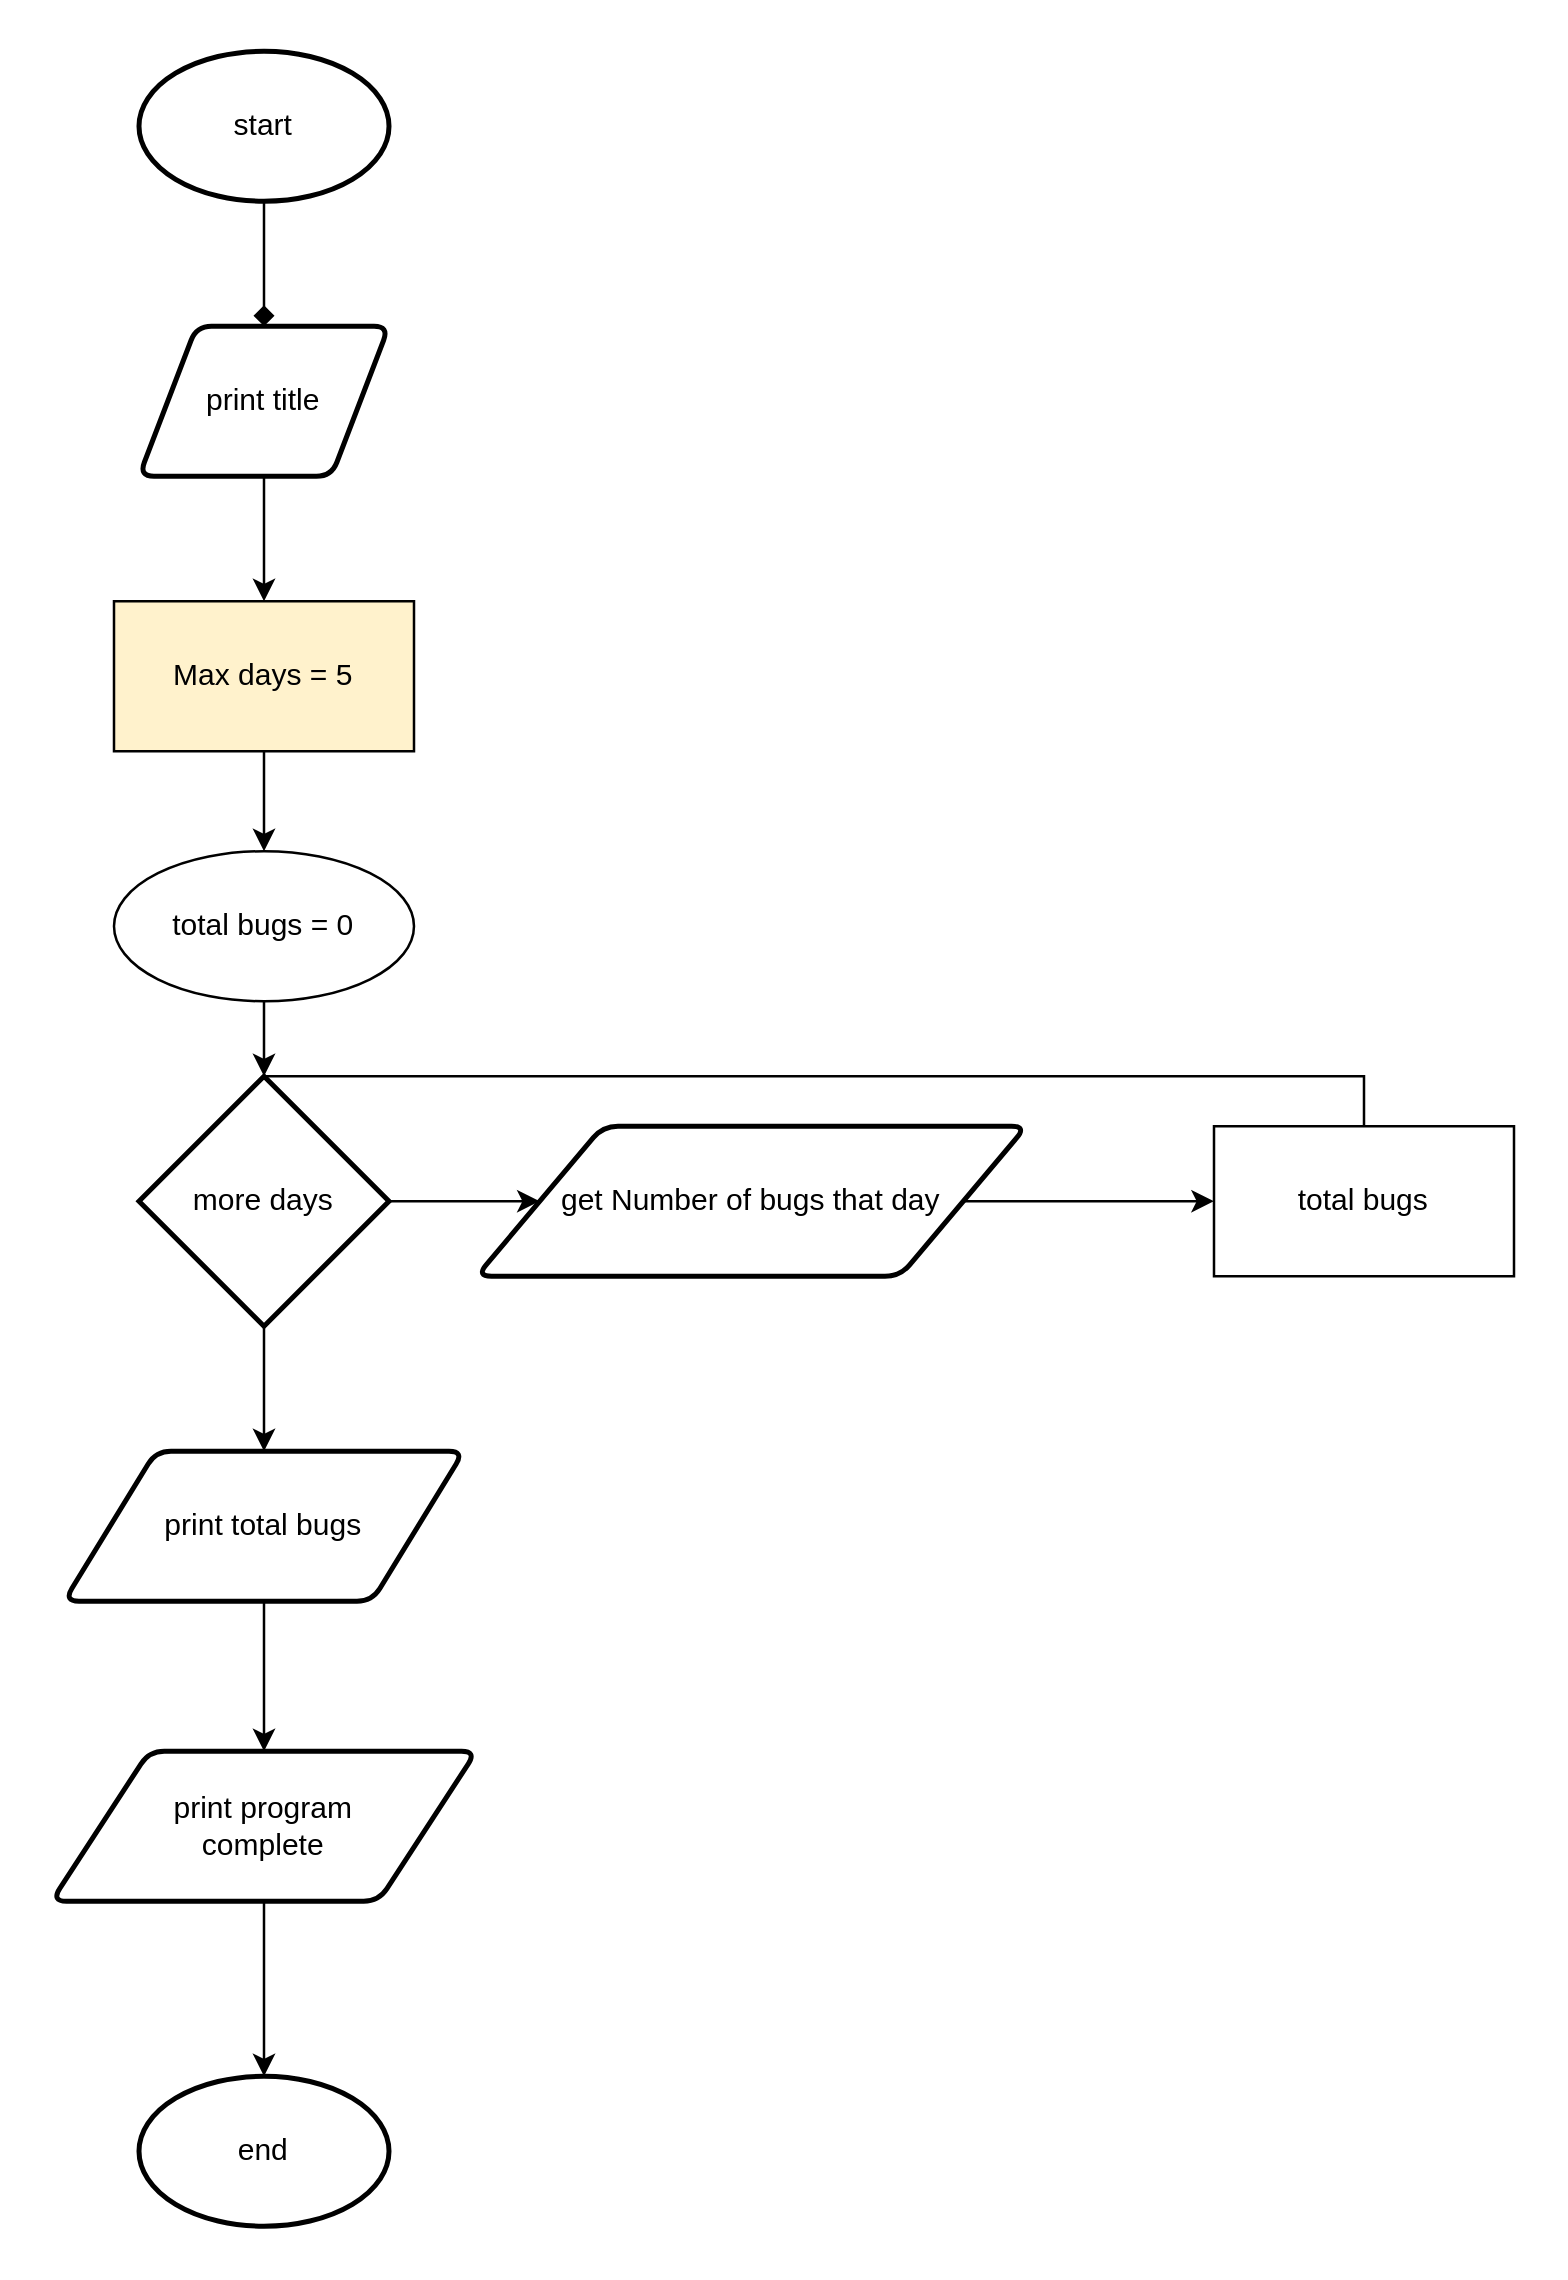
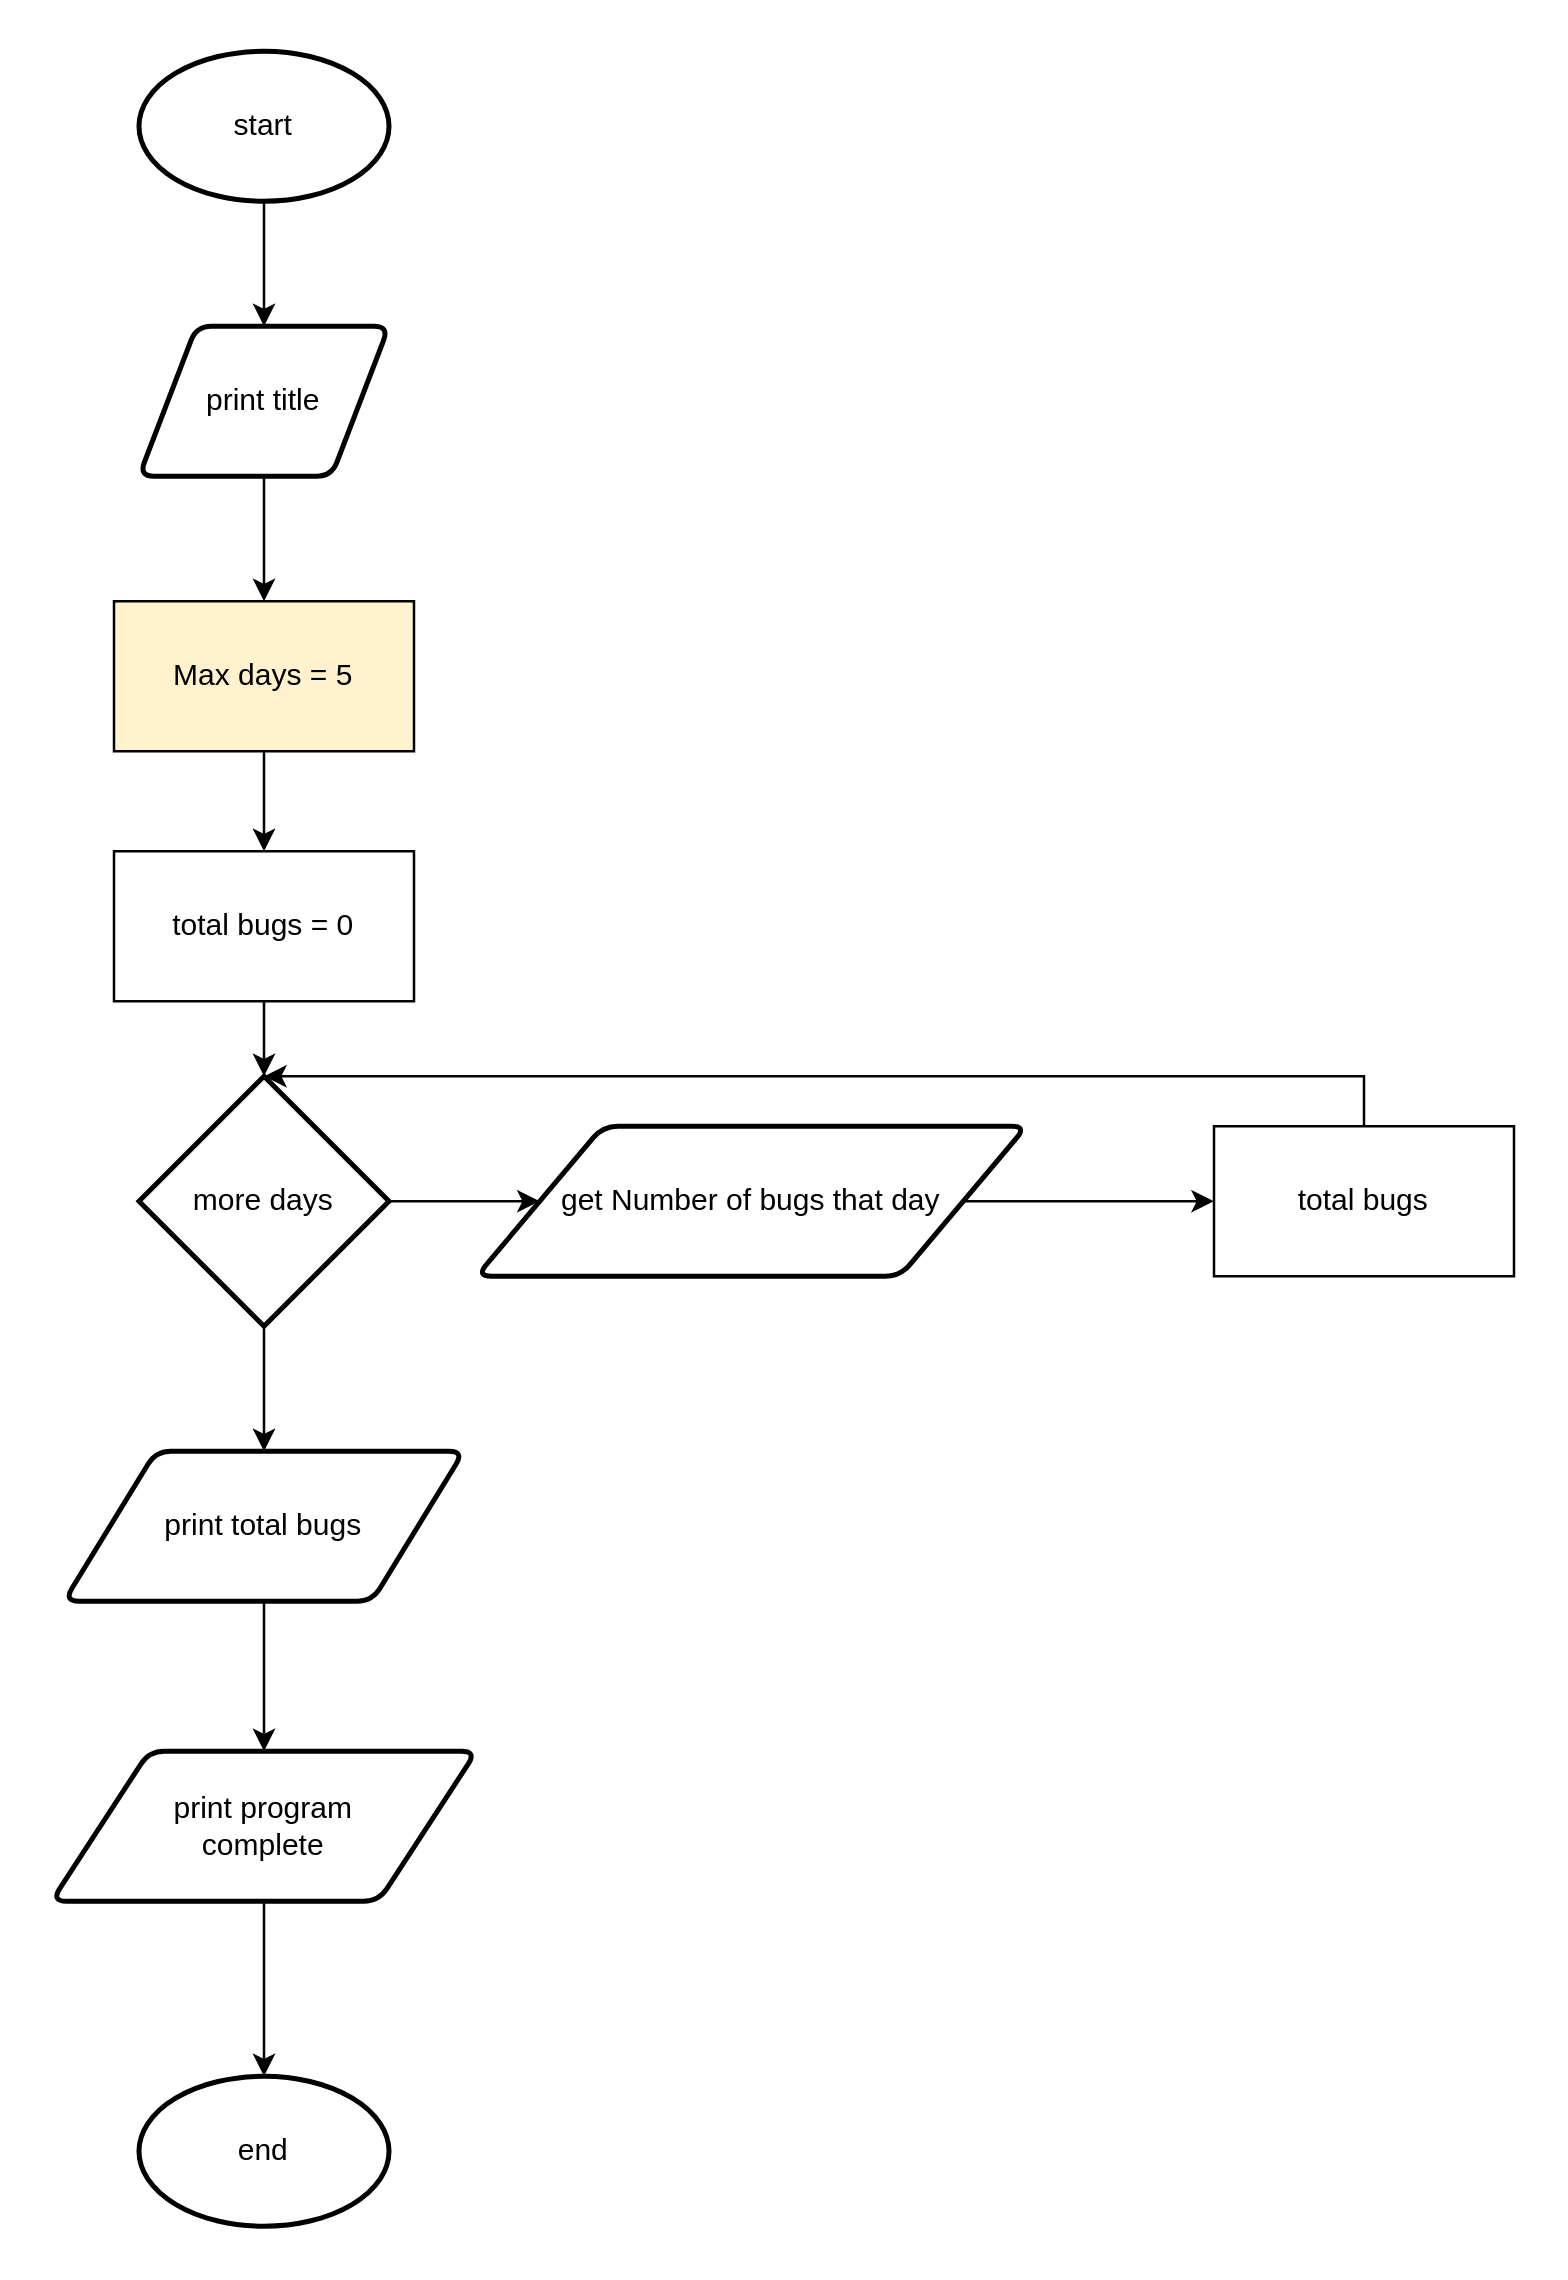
edge "start" -> "print title": arrowhead diamond -> classic
node "total bugs = 0": shape ellipse -> rectangle
edge "more days" -- "total bugs": arrowhead none -> classic
